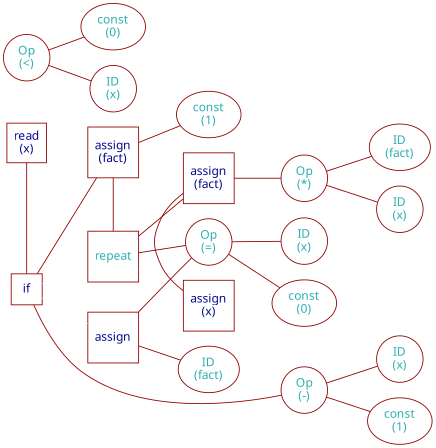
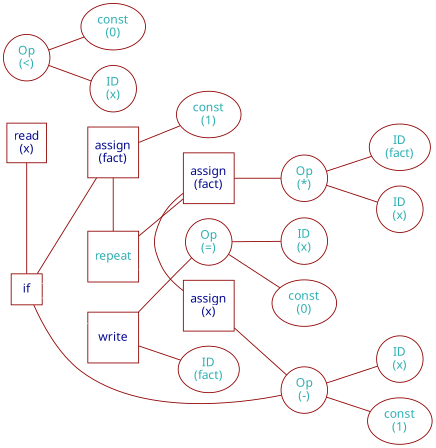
edge "Op (=)" -- "repeat": removed
node "assign": label "assign" -> "write"
edge "assign (x)" -- "Op (-)": added
